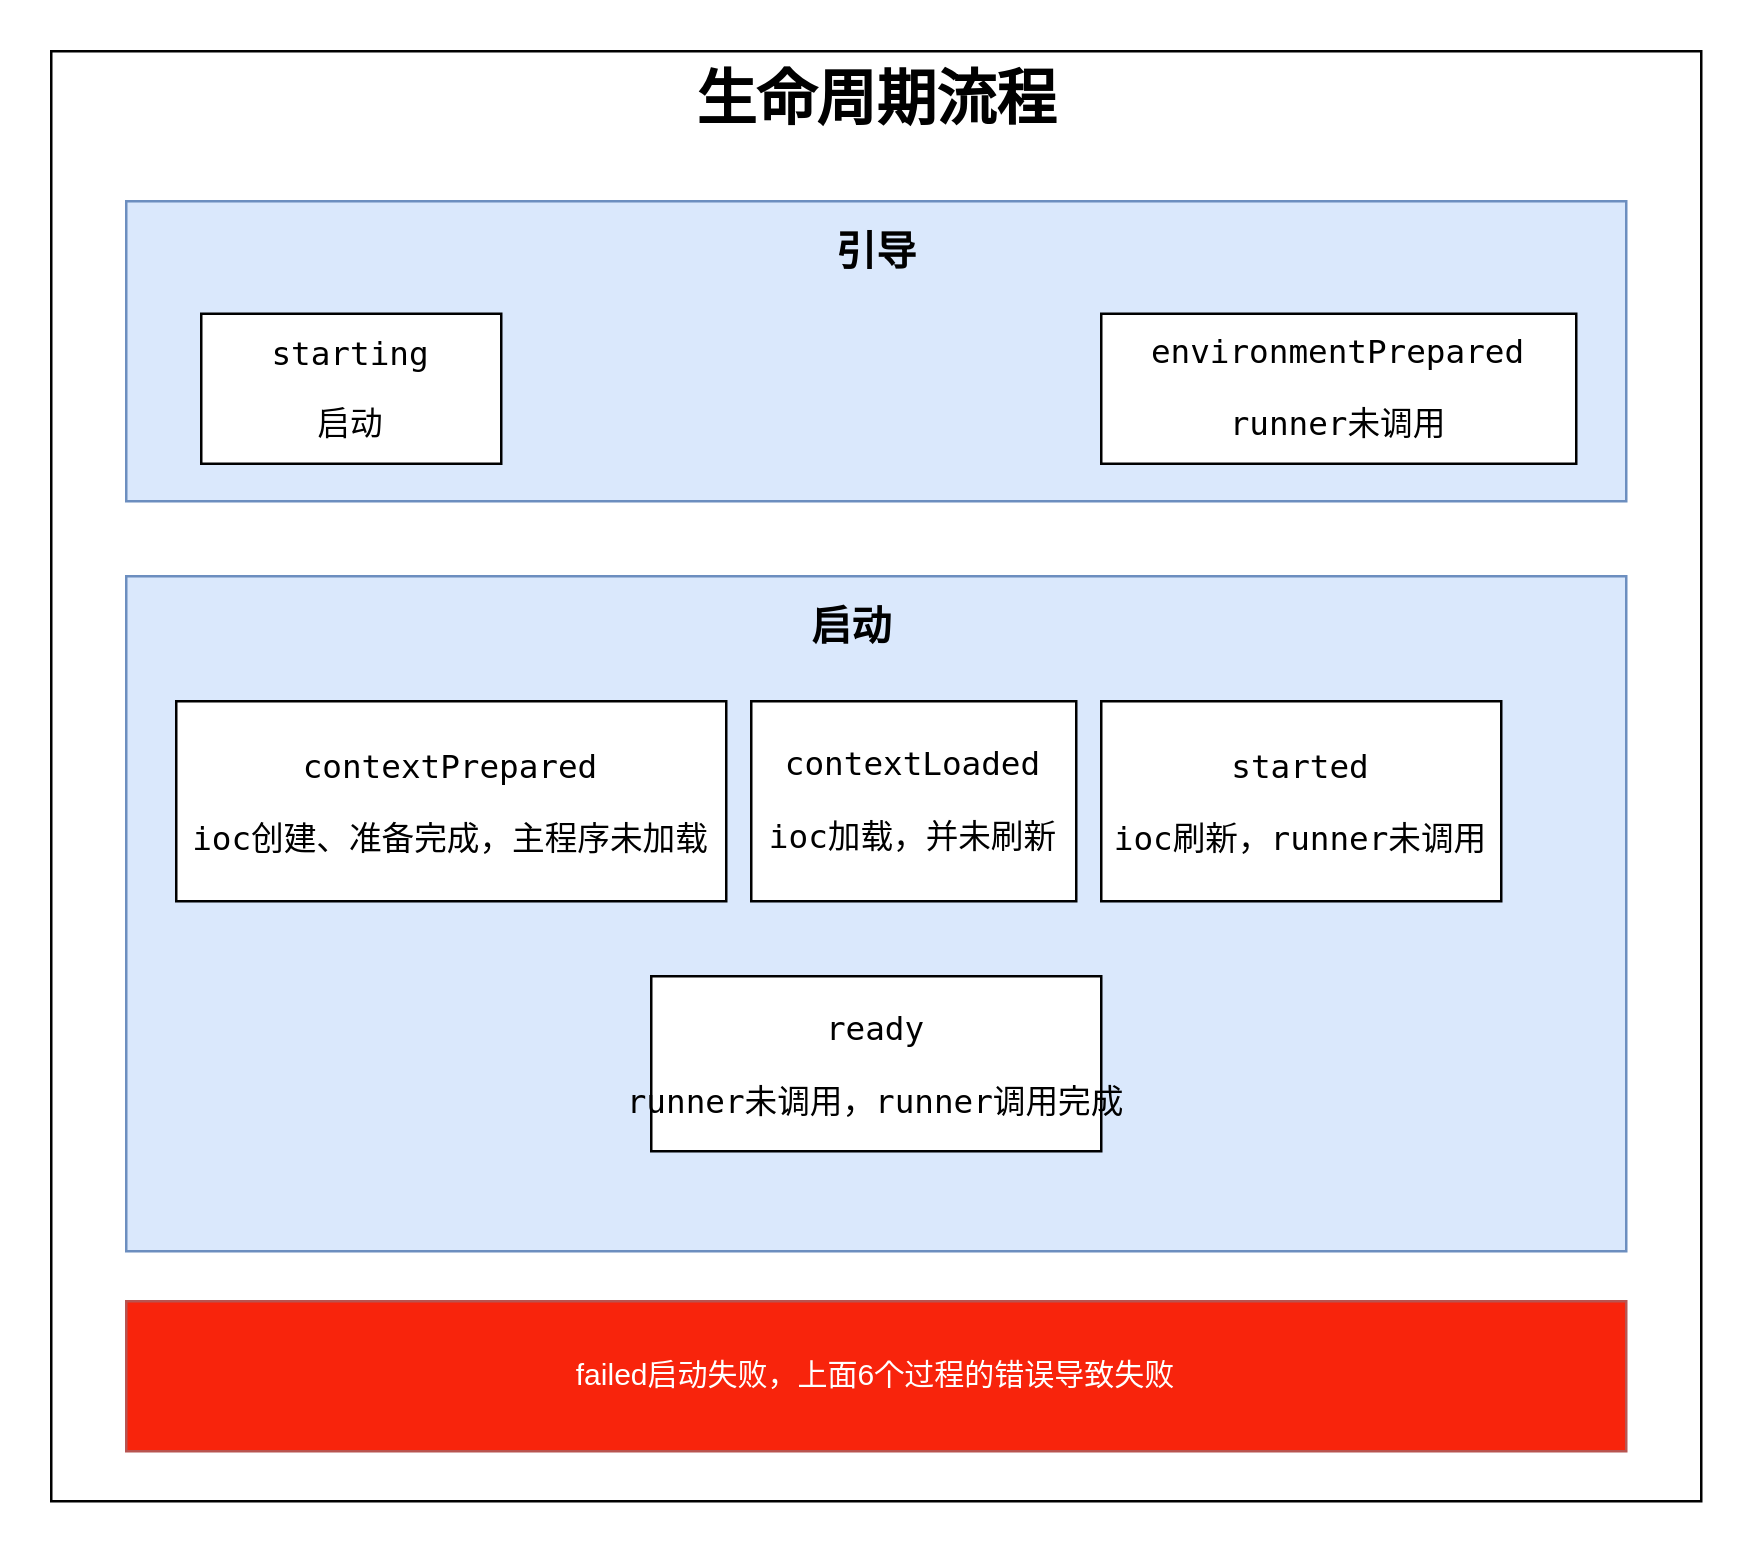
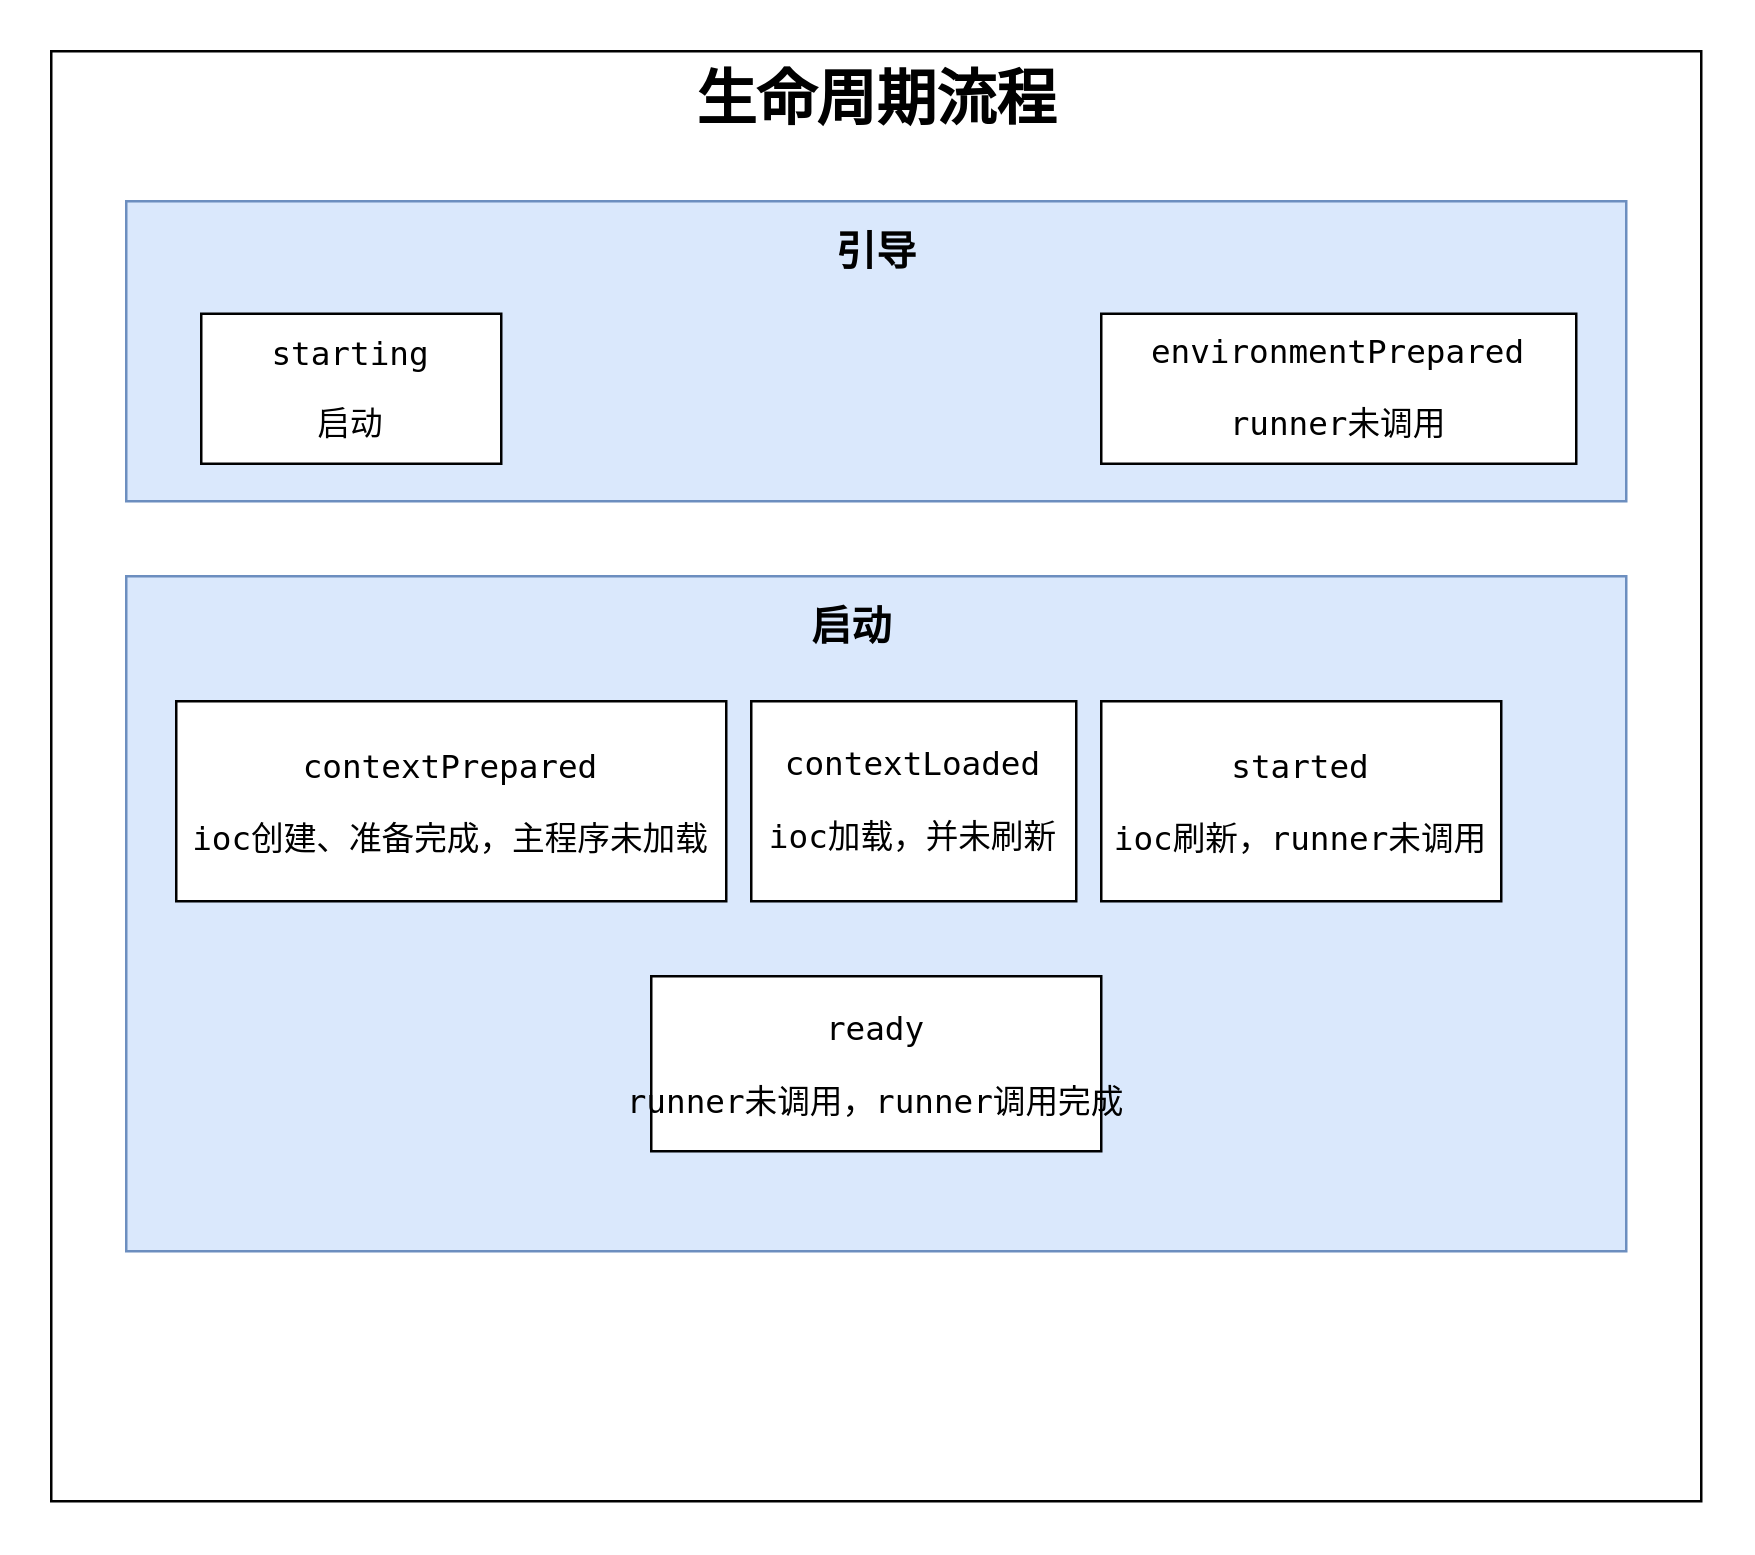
node "failed启动失败，上面6个过程的错误导致失败": removed
